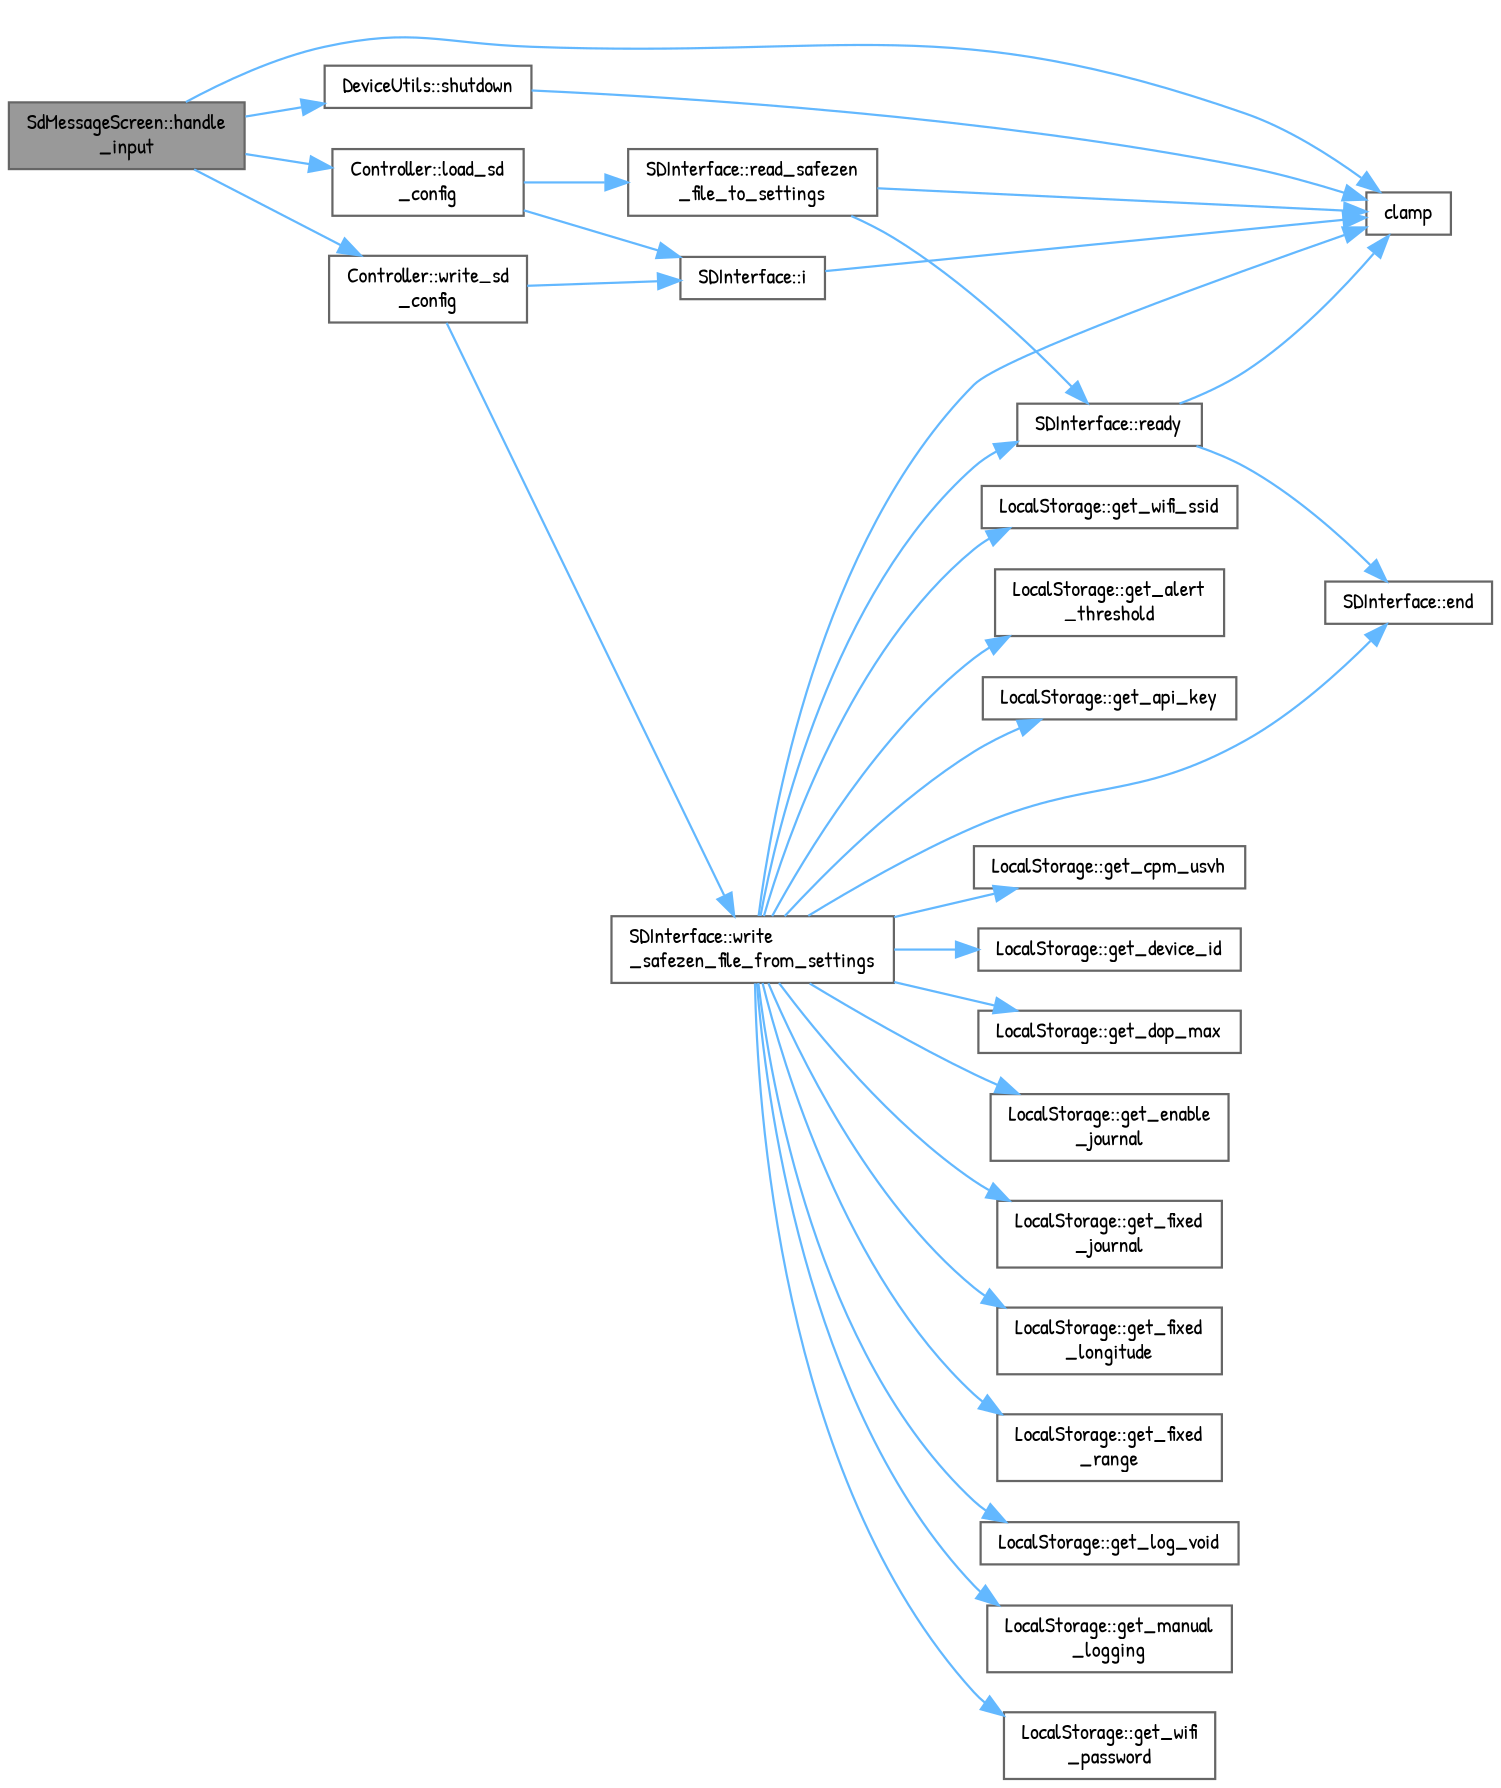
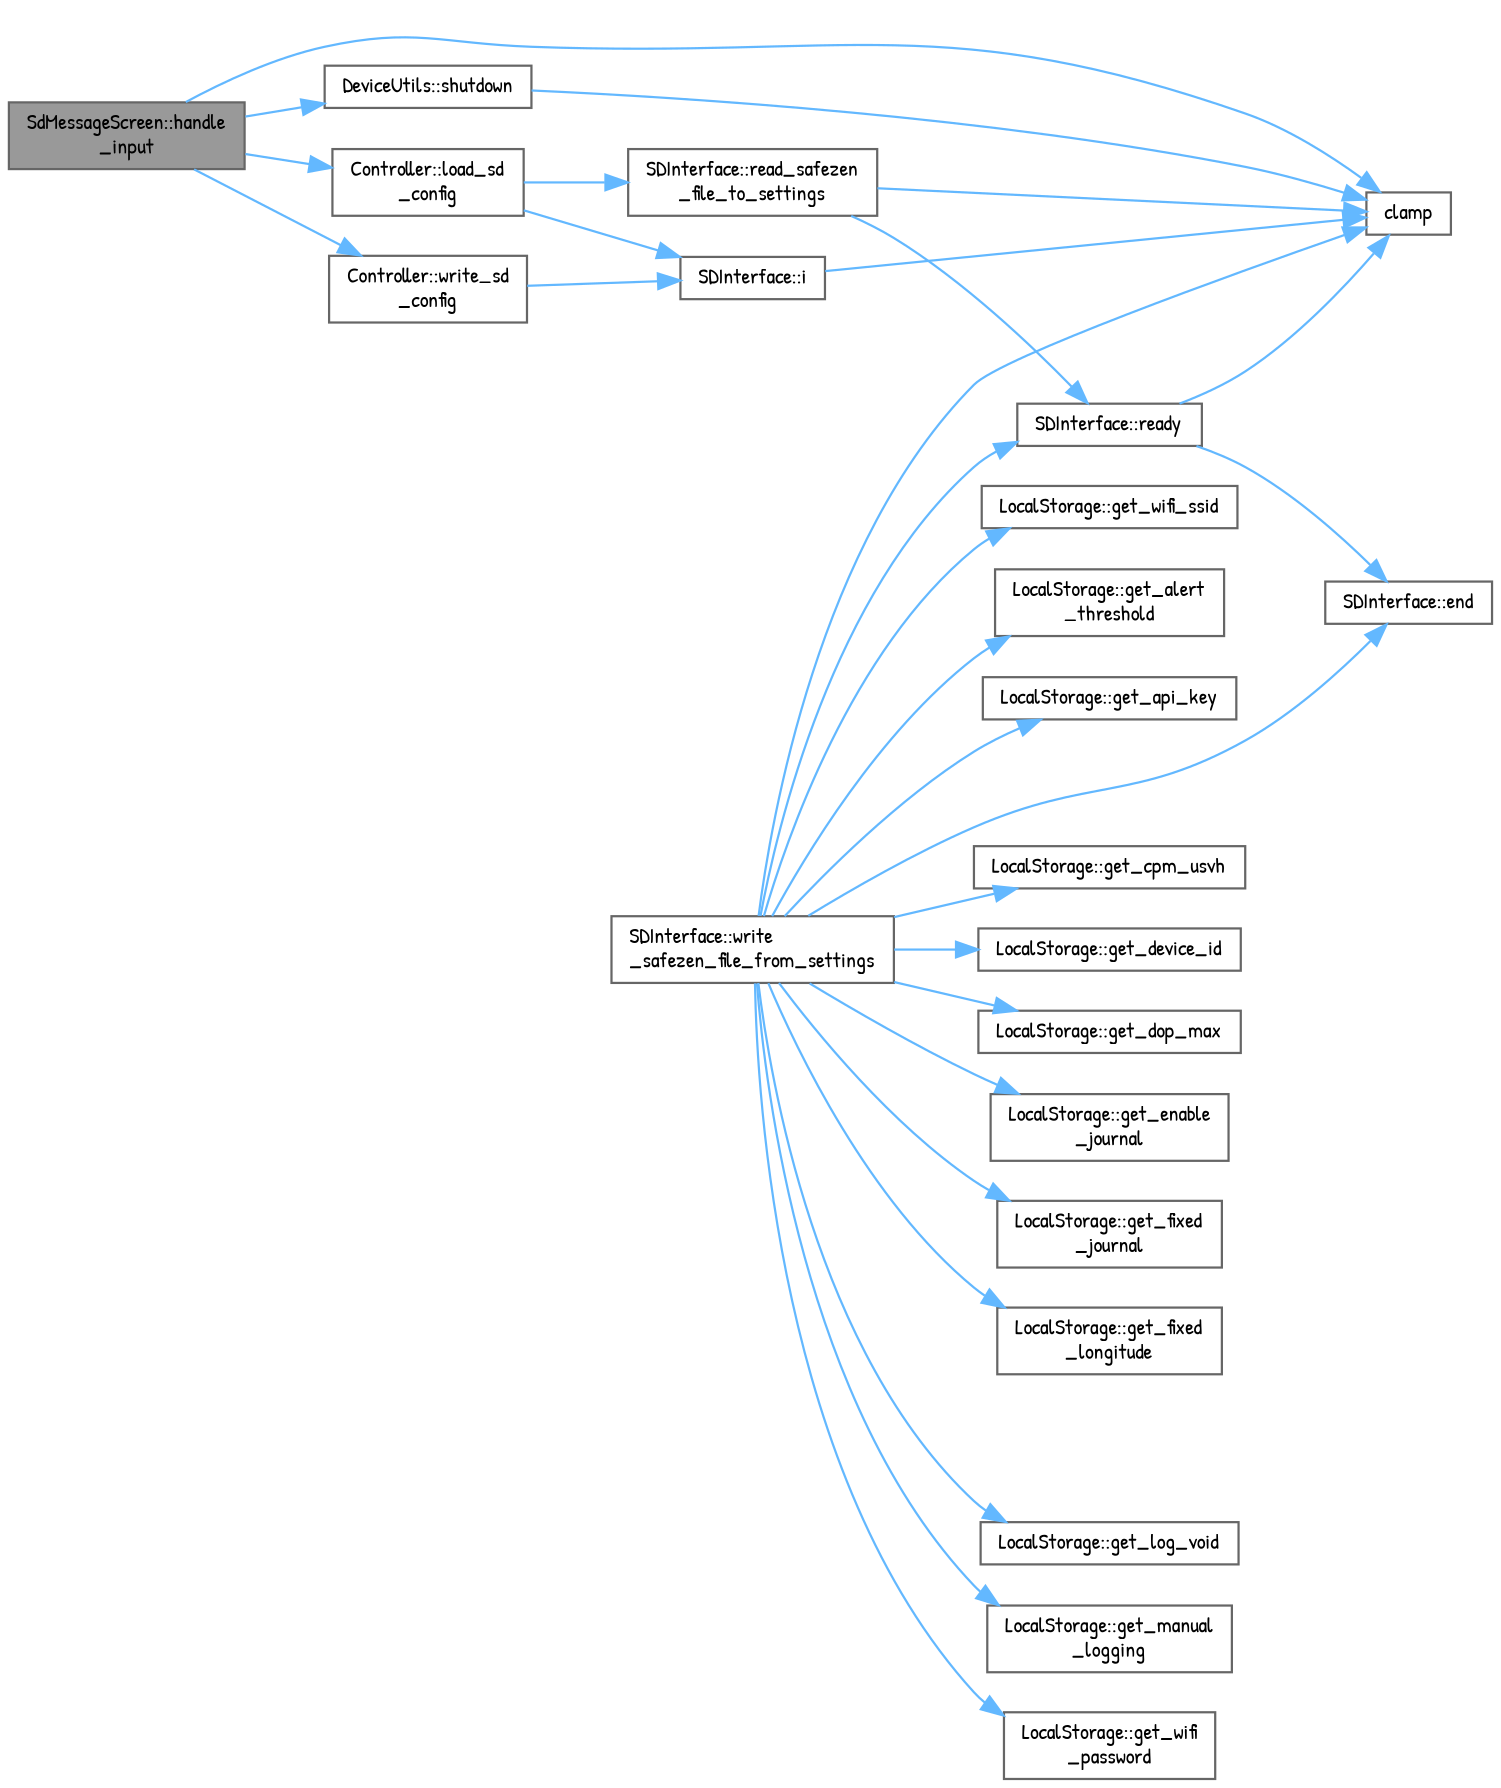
edge "Controller::write_sd _config" -> "SDInterface::write _safezen_file_from_settings": removed
node "LocalStorage::get_fixed _range": removed
